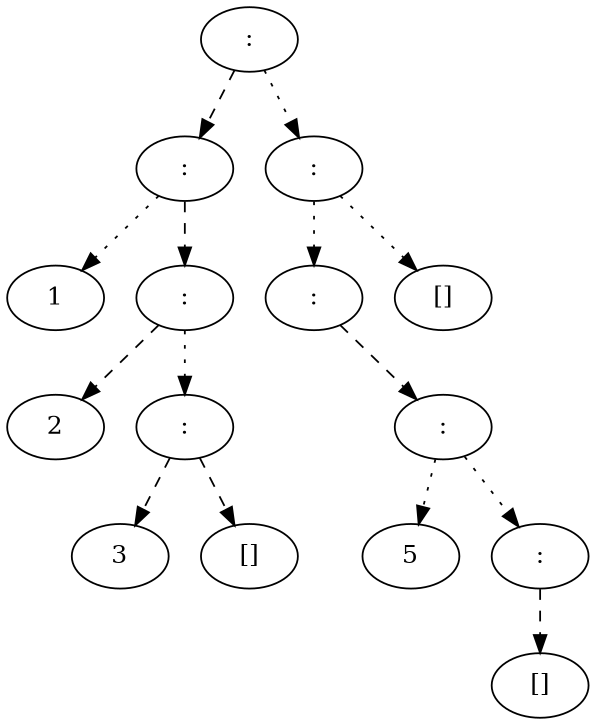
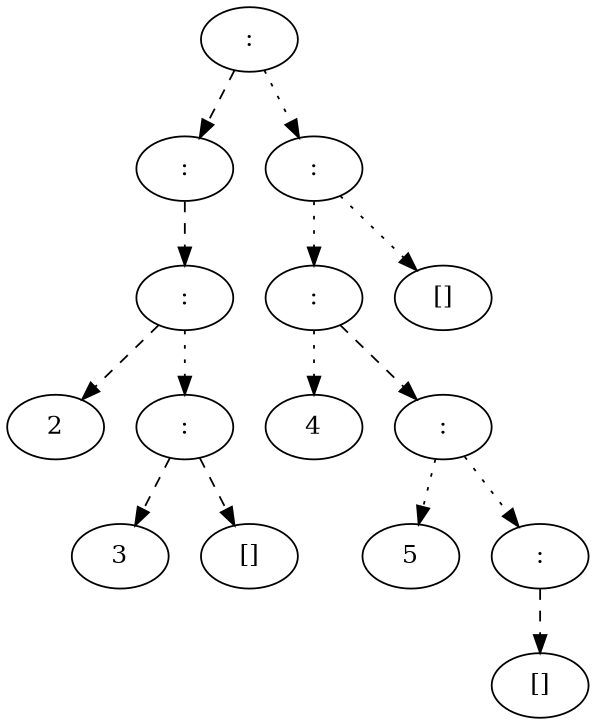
node "1": removed
node "4": added
